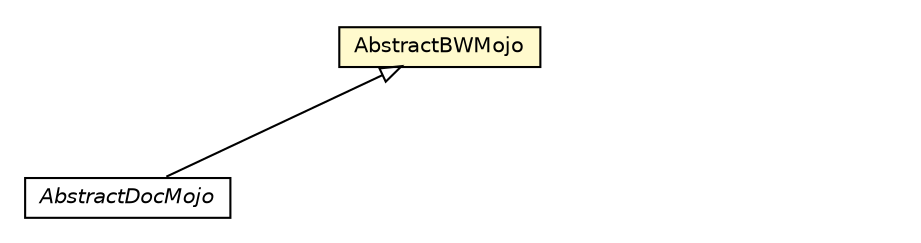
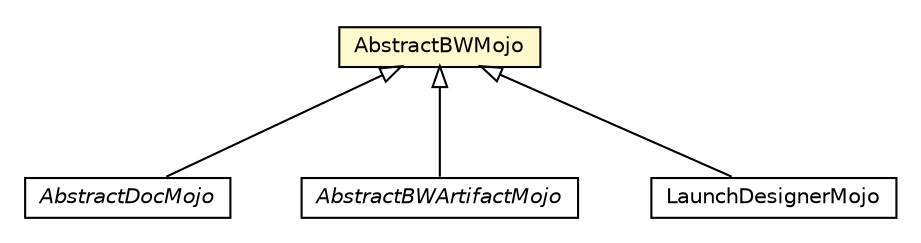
node "AbstractBWArtifactMojo": added
node "LaunchDesignerMojo": added
